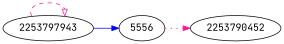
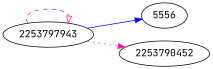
edge "5556" -> "2253790452": now "2253797943" -> "2253790452"
